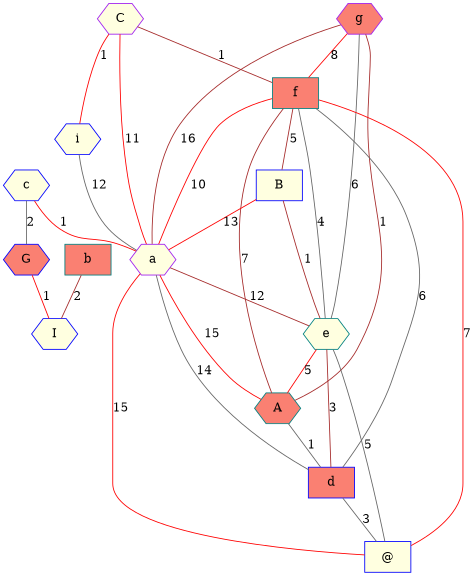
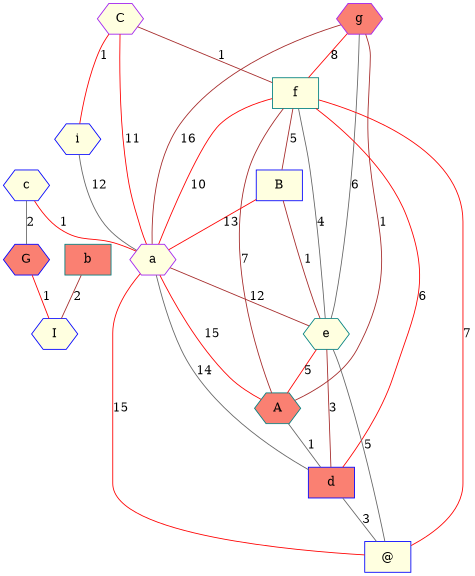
node "f": fillcolor salmon -> lightyellow
edge "f" -- "d": color gray40 -> red
